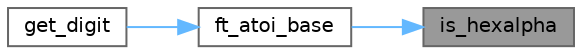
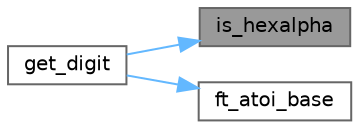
edge "ft_atoi_base" -> "is_hexalpha": now "get_digit" -> "is_hexalpha"
